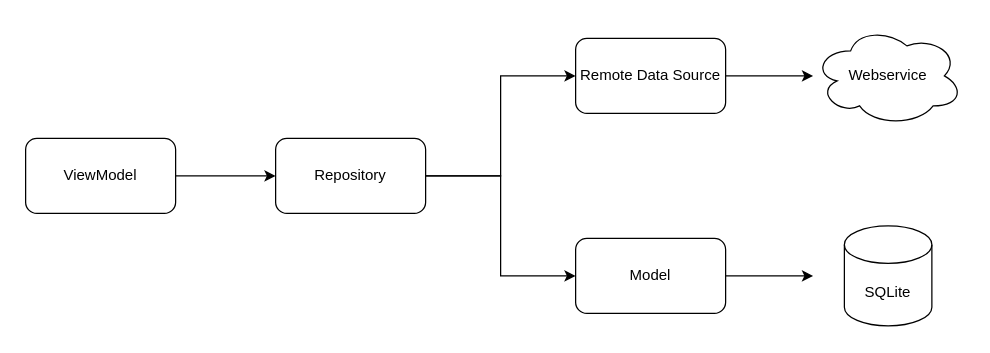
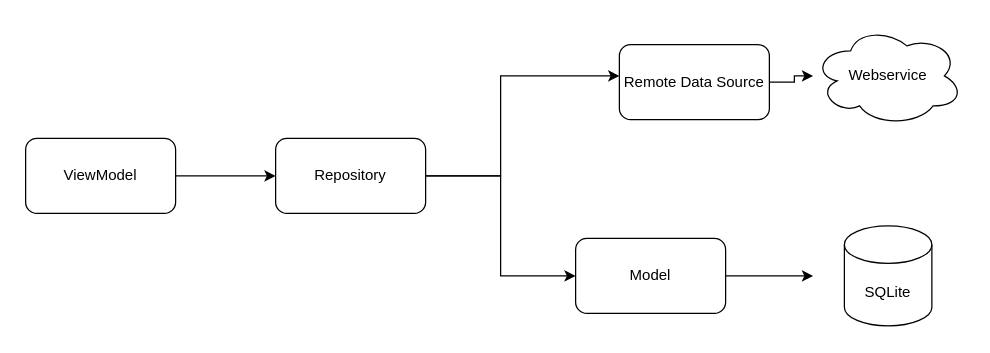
node "Remote Data Source": moved (651, 76) -> (694, 82)
